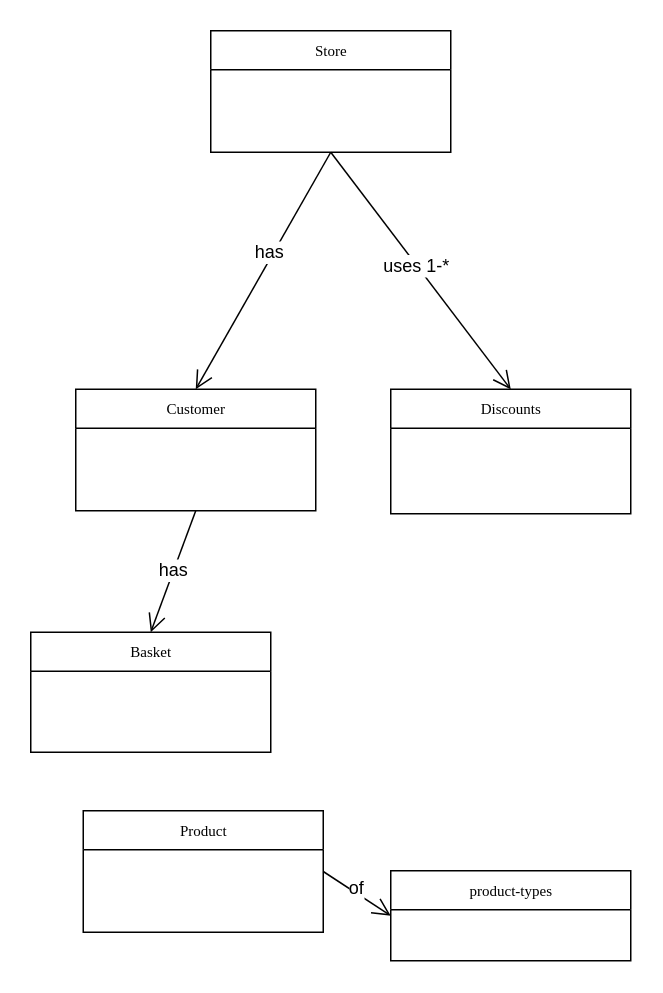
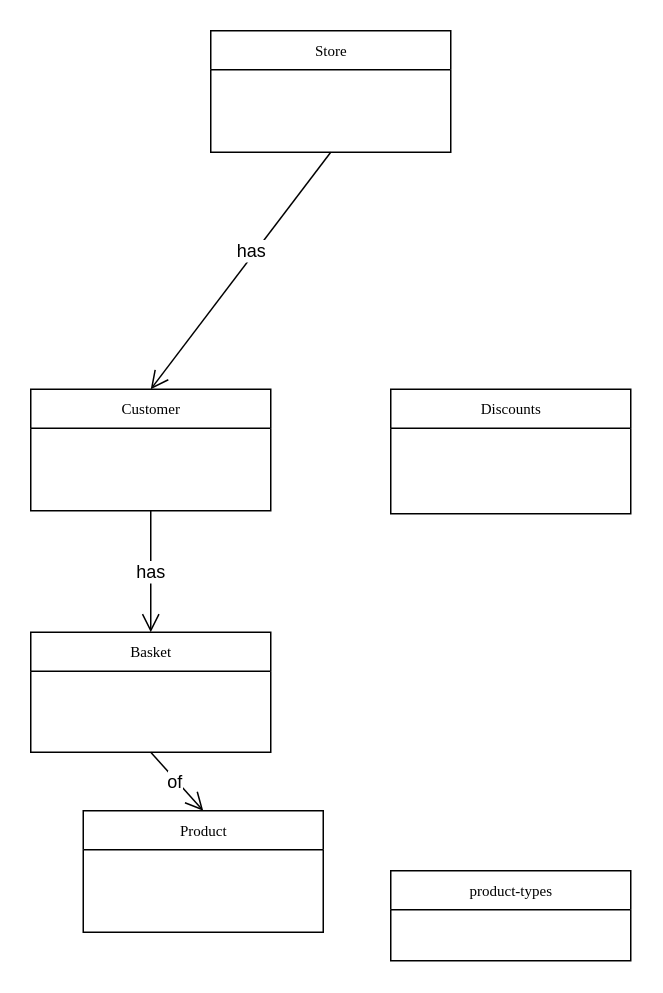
edge "Store" -> "Discounts": removed, label "uses 1-*"
node "Customer": moved (196, 450) -> (151, 450)
edge "Basket" -> "Product": added, label "of"
edge "Product" -> "product-types": removed, label "of"
